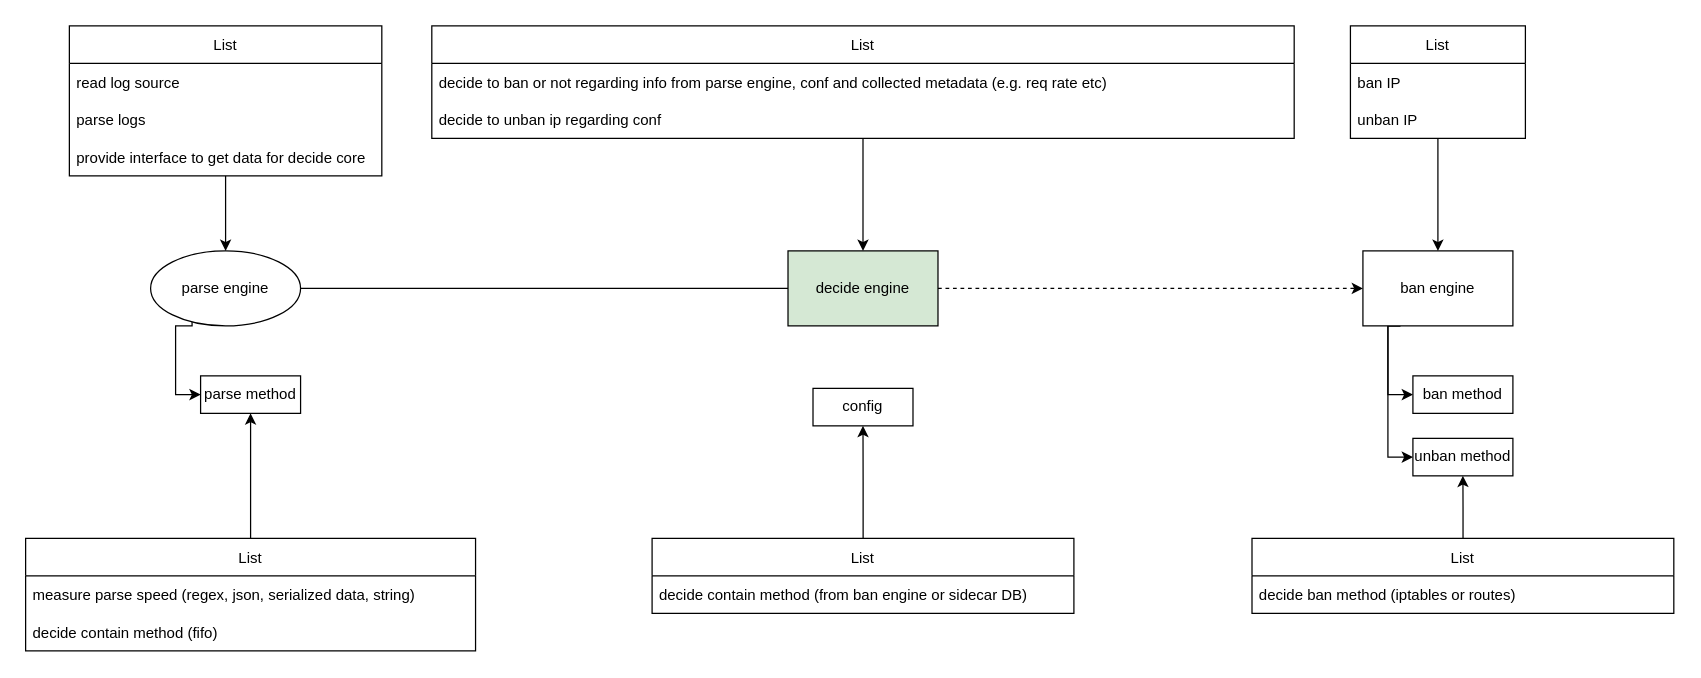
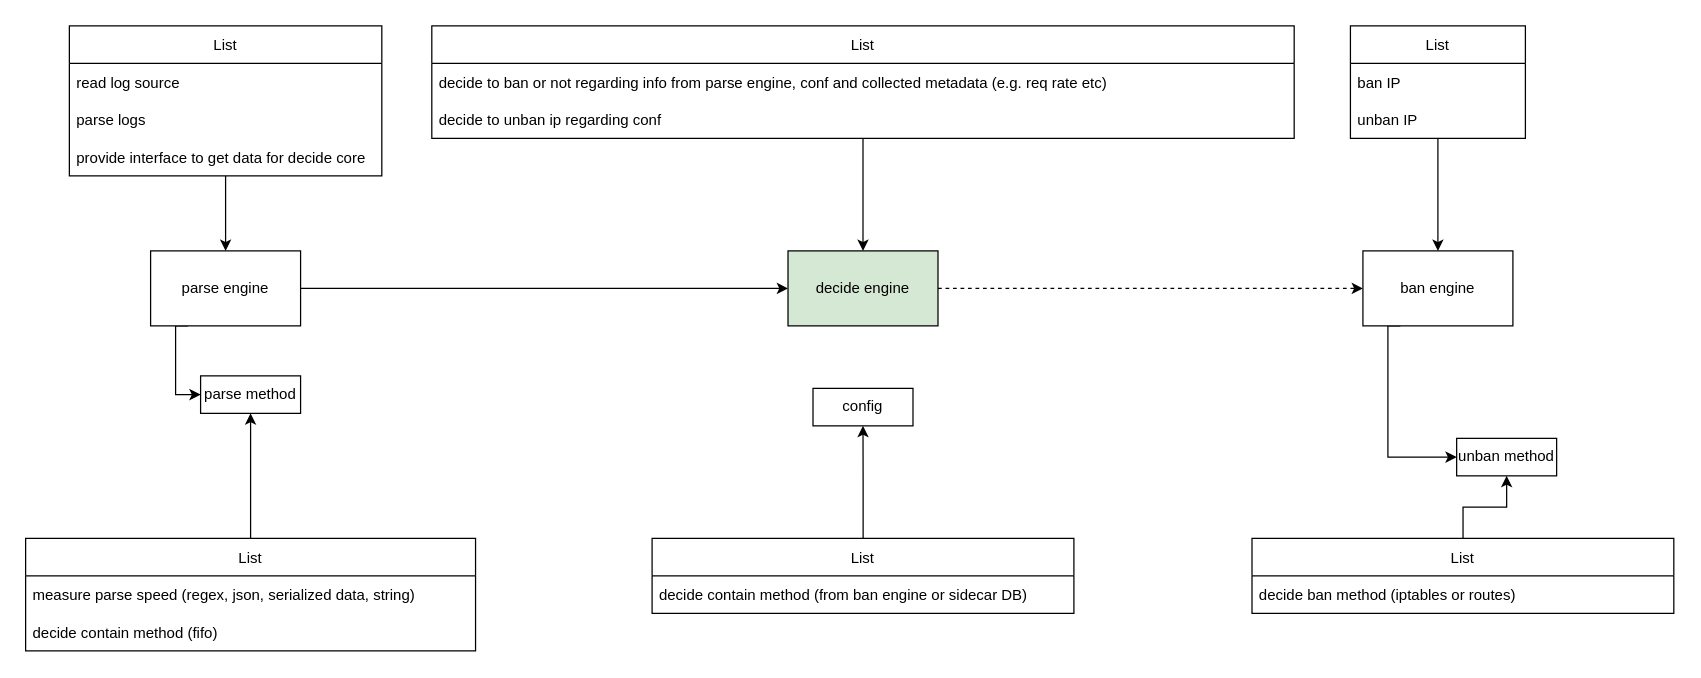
node "parse engine": shape ellipse -> rectangle
edge "parse engine" -- "decide engine": arrowhead none -> classic
edge "ban engine" -> "ban method": removed
node "ban method": removed
node "unban method": moved (1463, 457) -> (1507, 457)
